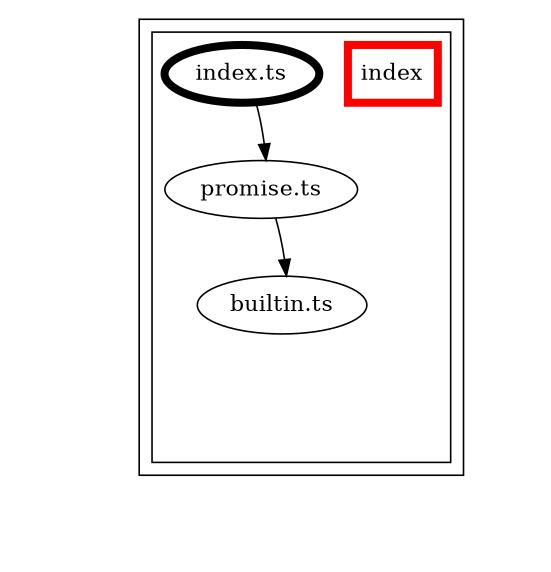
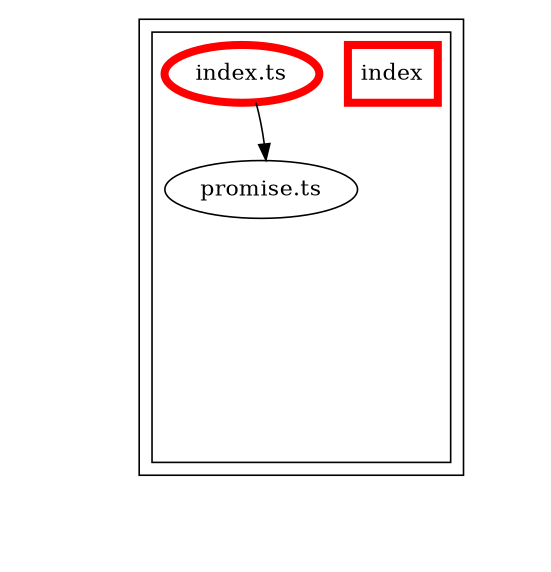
node "index.ts": color black -> #ff0000
node "builtin.ts": removed
